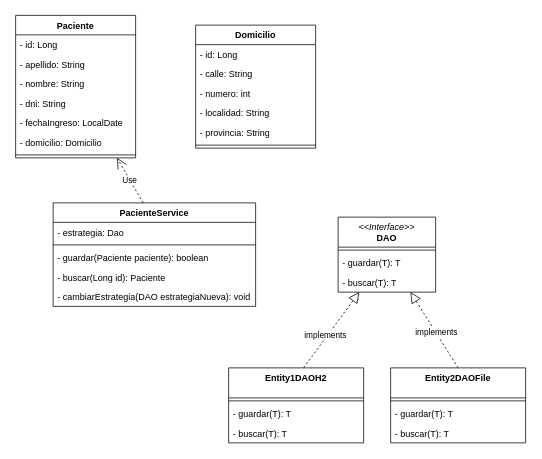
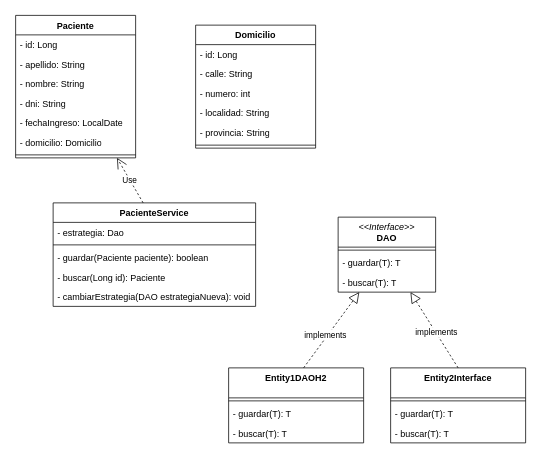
node "Entity2DAOFile": label "Entity2DAOFile" -> "Entity2Interface"
